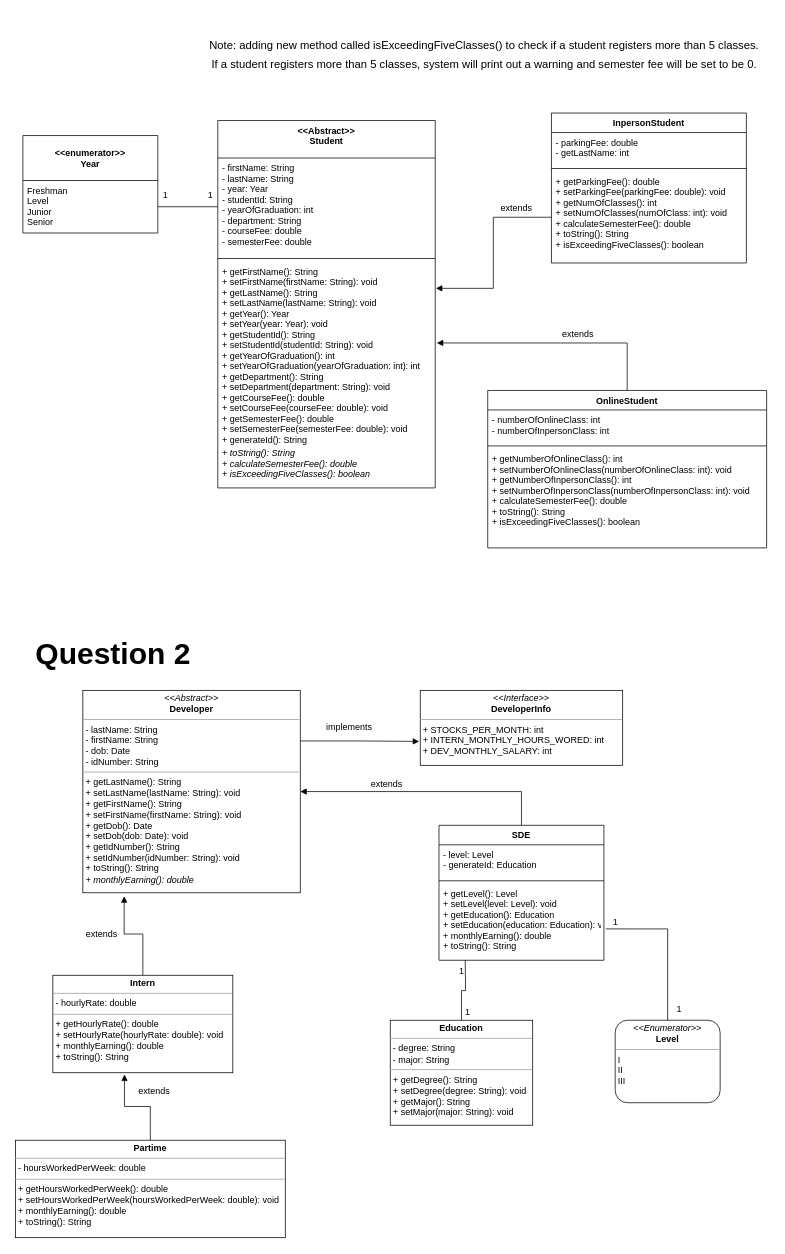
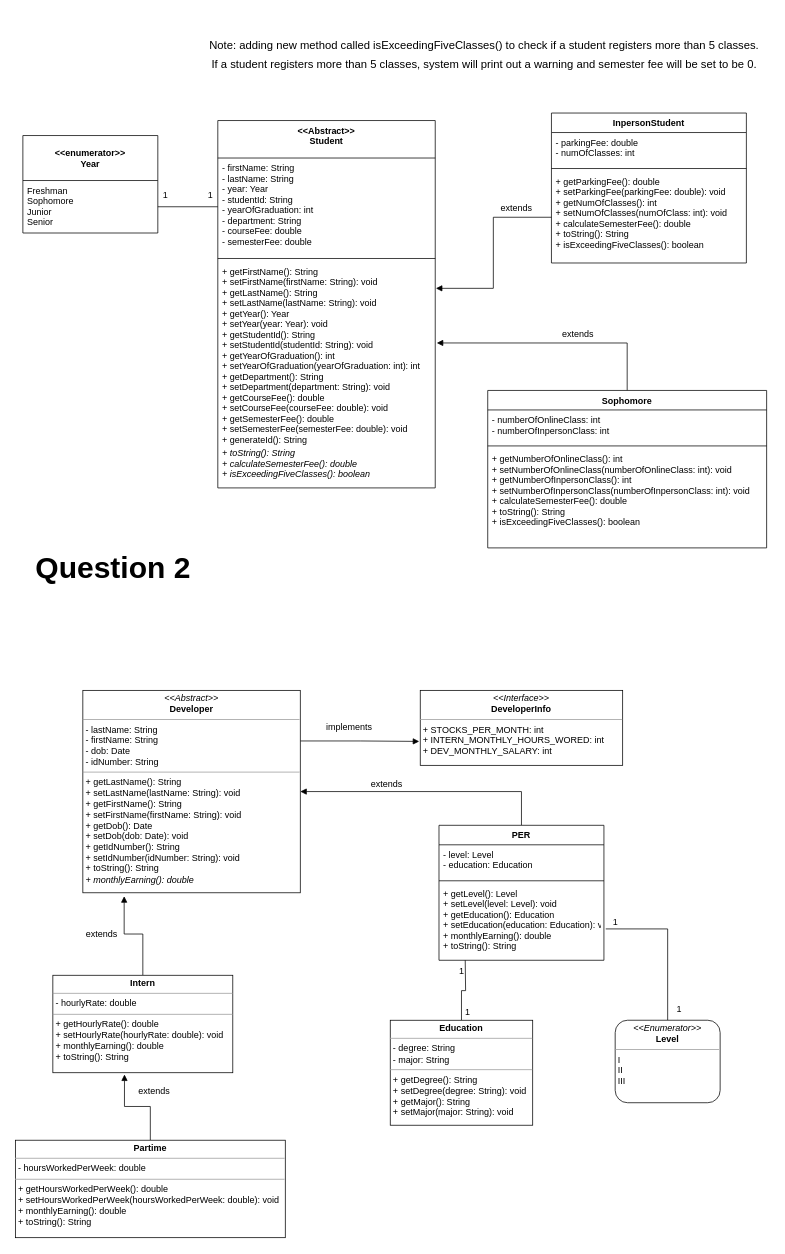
node "- parkingFee: double - getLastName: int": label "- parkingFee: double - getLastName: int" -> "- parkingFee: double - numOfClasses: int"
node "Freshman Level Junior Senior": label "Freshman Level Junior Senior" -> "Freshman Sophomore Junior Senior"
node "OnlineStudent": label "OnlineStudent" -> "Sophomore"
node "Question 2": moved (113, 653) -> (113, 567)
node "SDE": label "SDE" -> "PER"
node "- level: Level - generateId: Education": label "- level: Level - generateId: Education" -> "- level: Level - education: Education"
